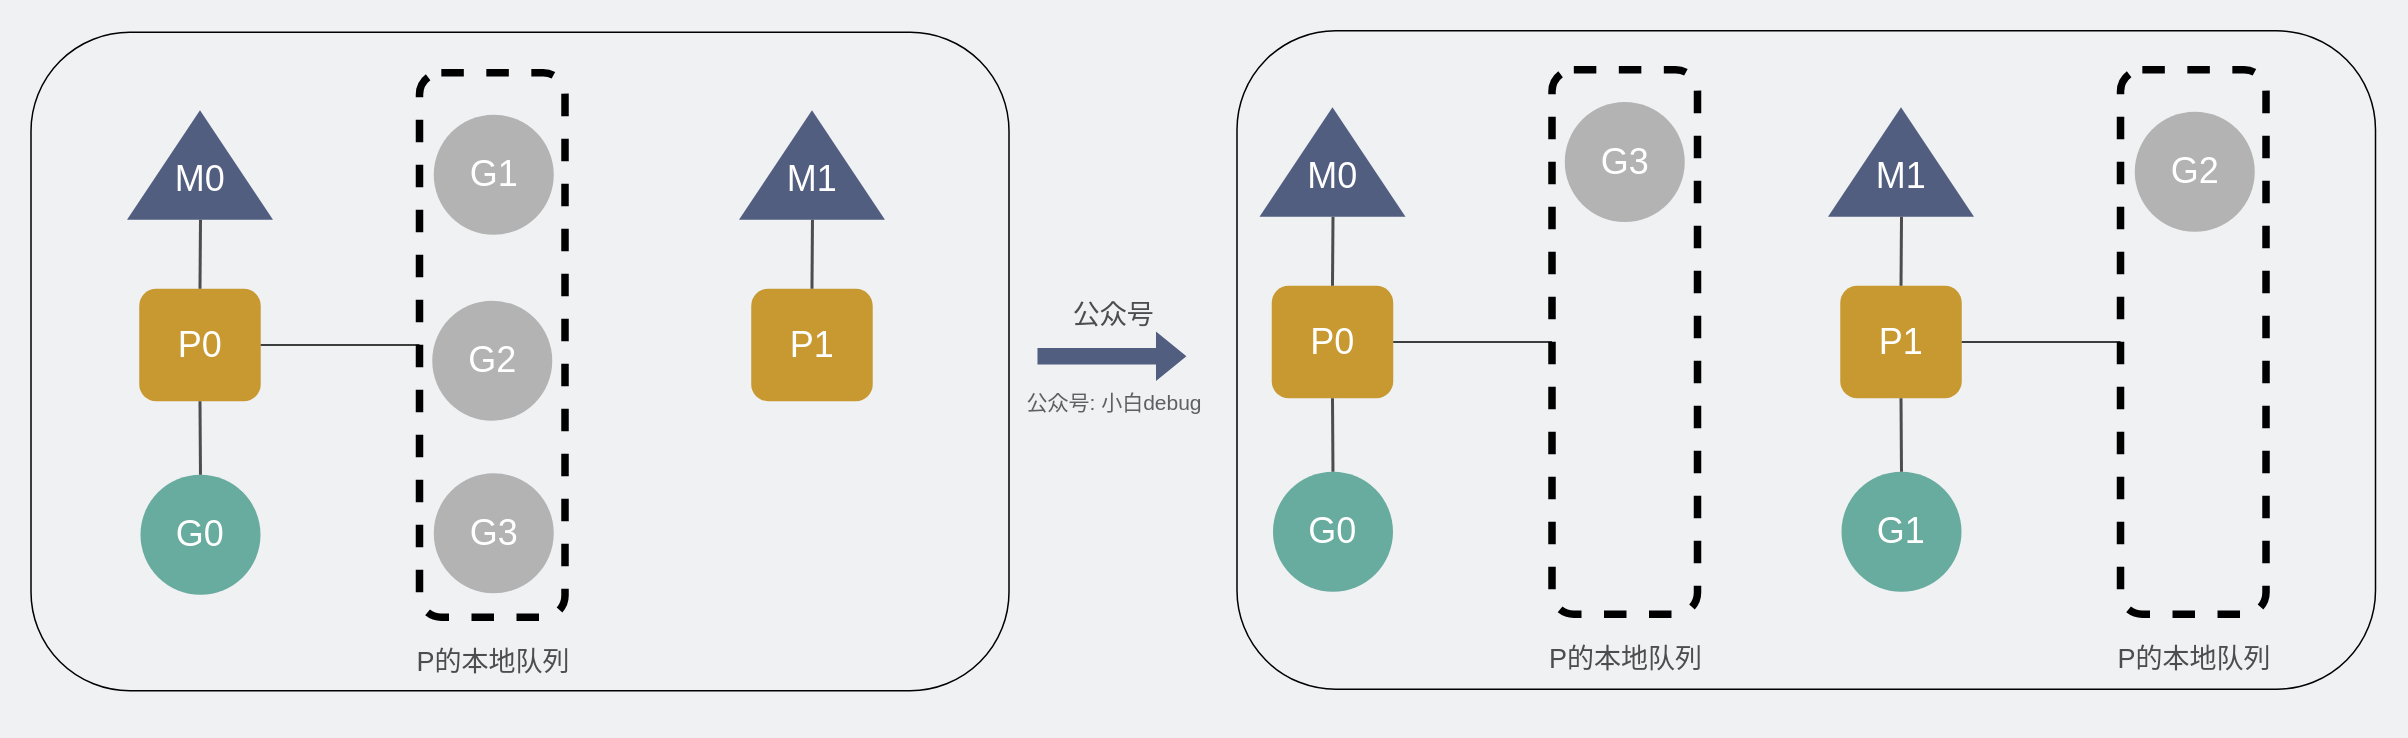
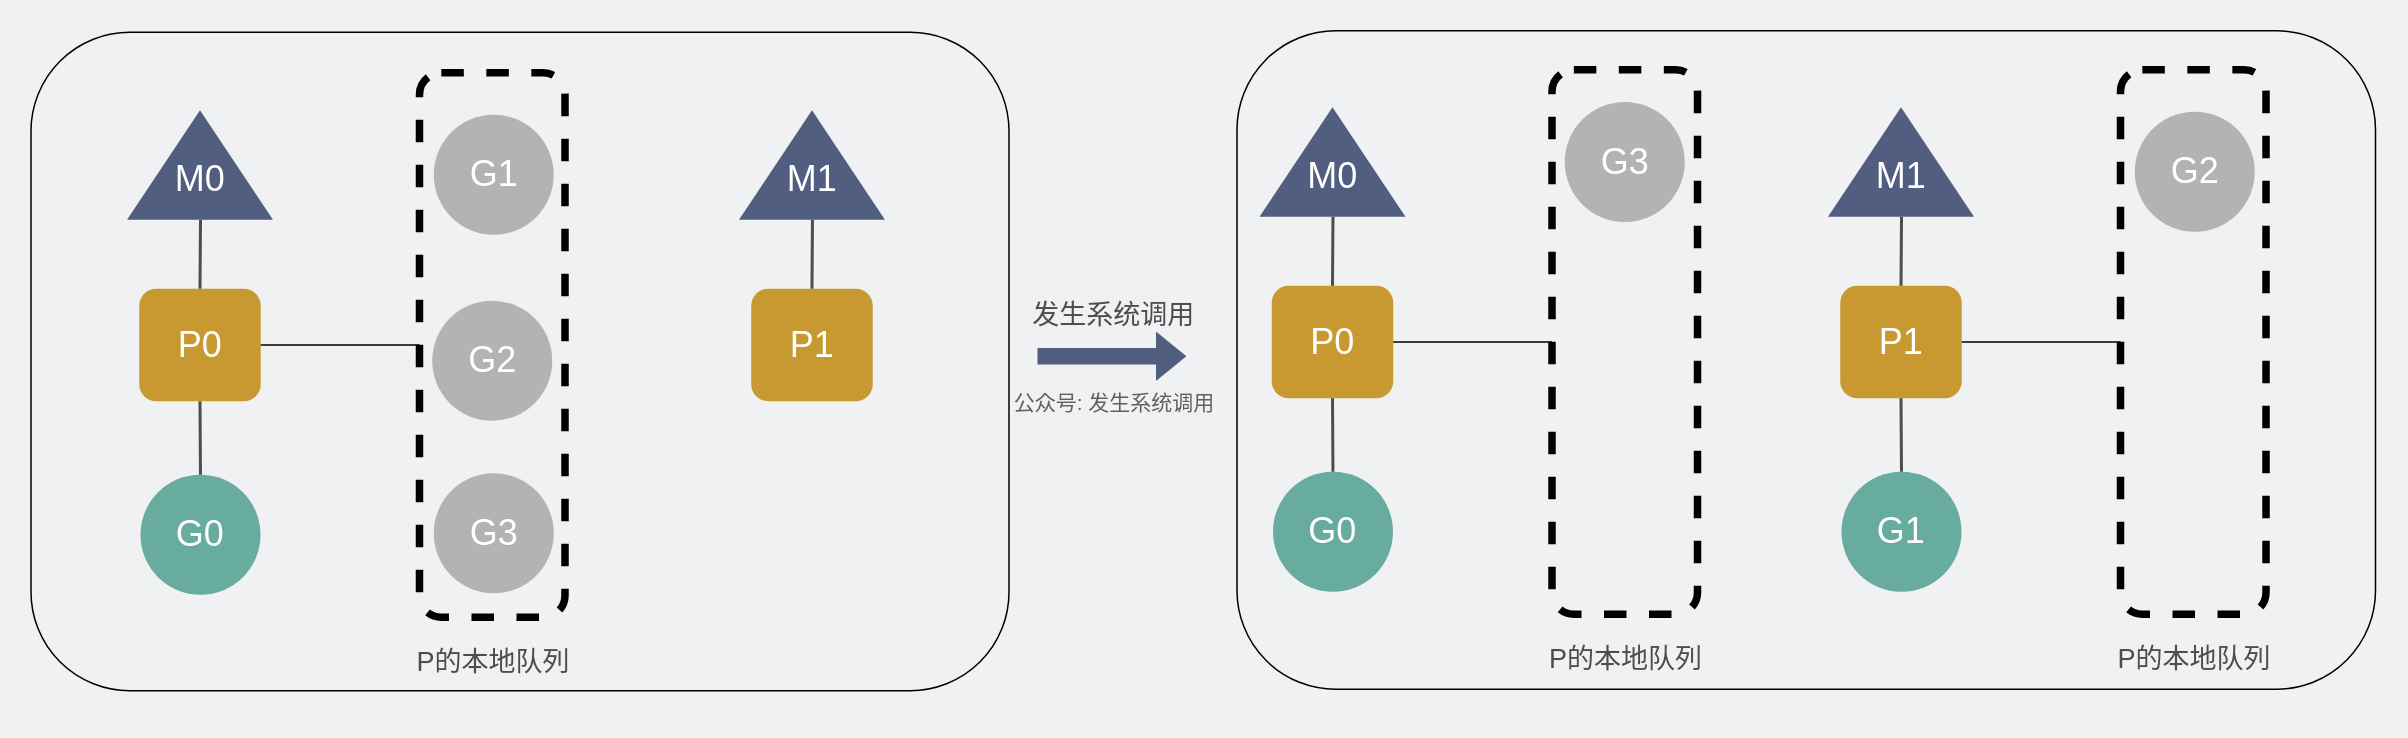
node "公众号": label "公众号" -> "发生系统调用"
node "公众号: 小白debug": label "公众号: 小白debug" -> "公众号: 发生系统调用"
